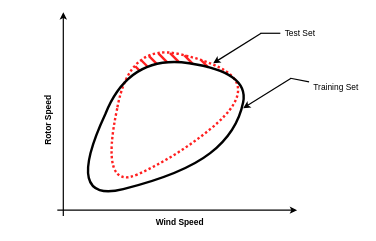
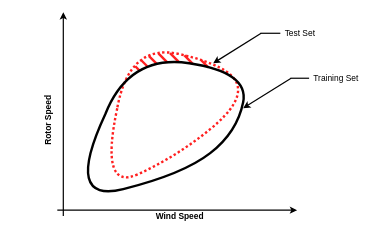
node "Training Set": moved (336, 87) -> (336, 78)
node "Wind Speed": moved (180, 222) -> (180, 216)
